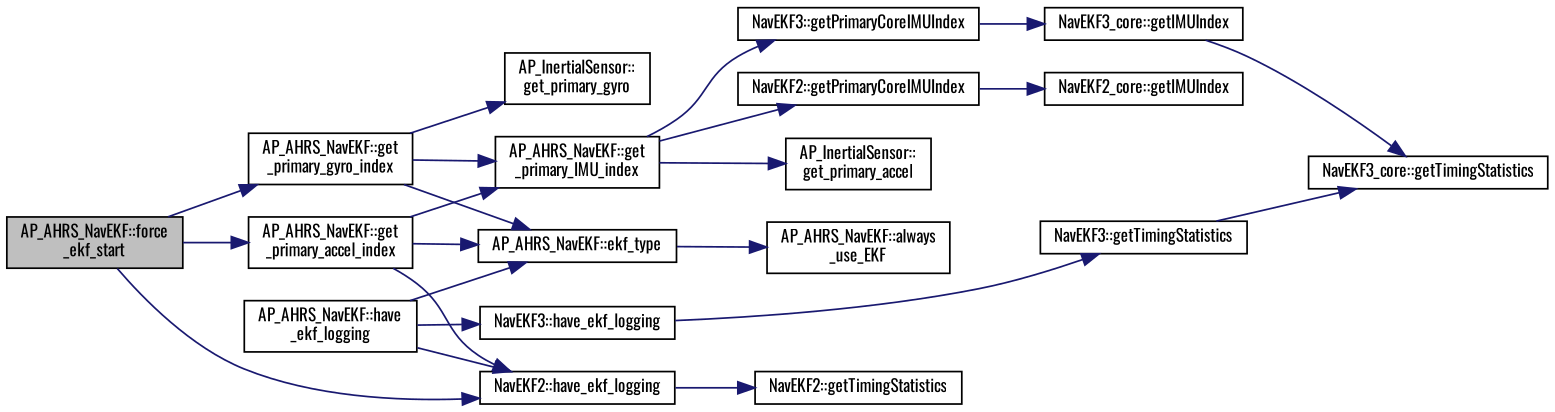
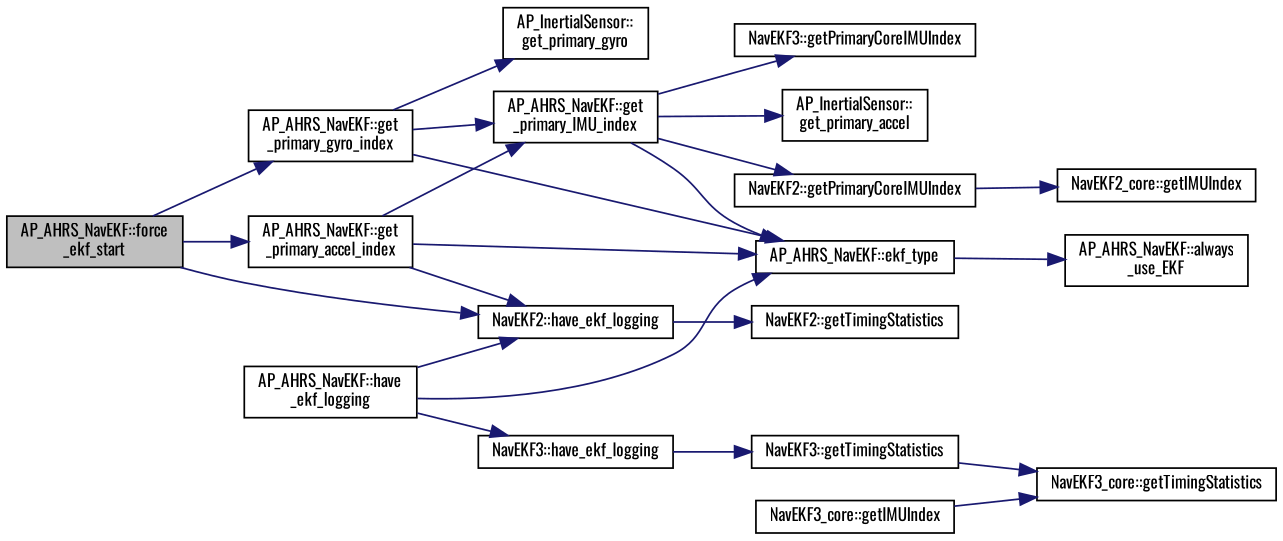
edge "NavEKF3::getPrimaryCoreIMUIndex" -> "NavEKF3_core::getIMUIndex": removed
edge "AP_AHRS_NavEKF::get _primary_IMU_index" -> "AP_AHRS_NavEKF::ekf_type": added
